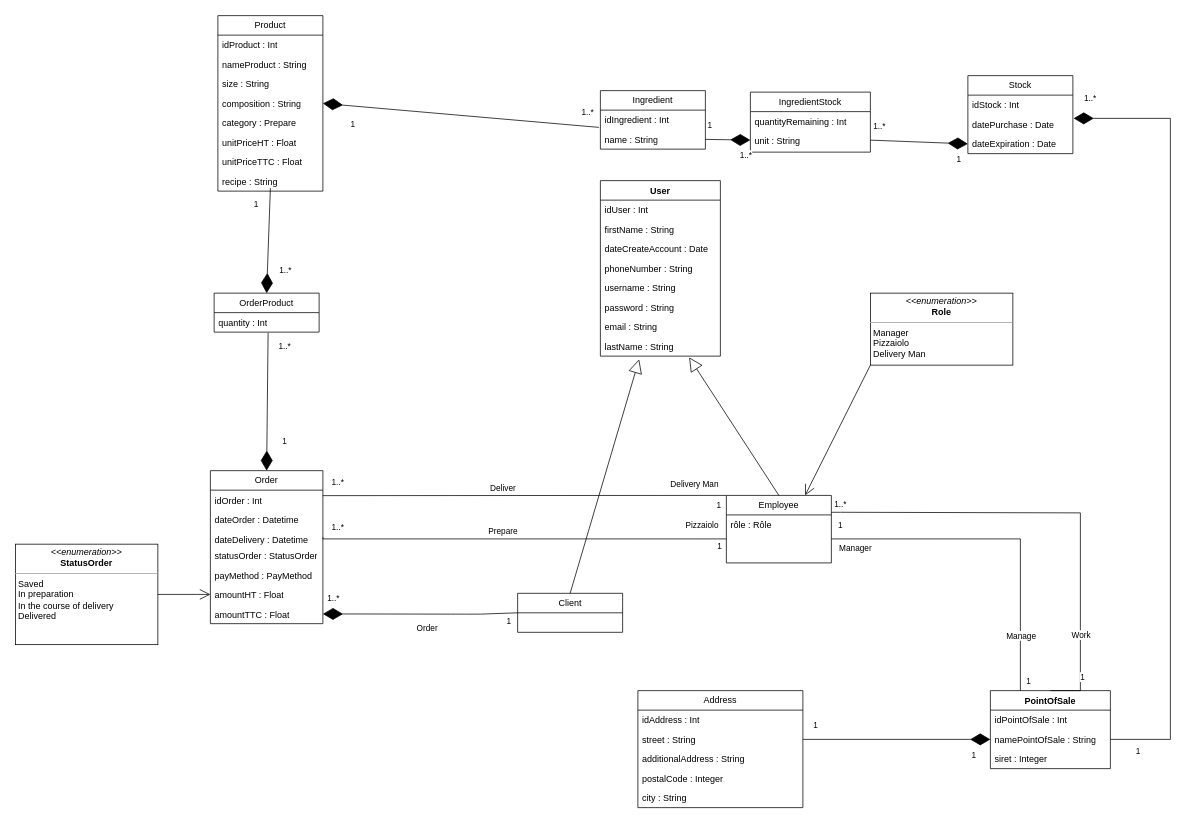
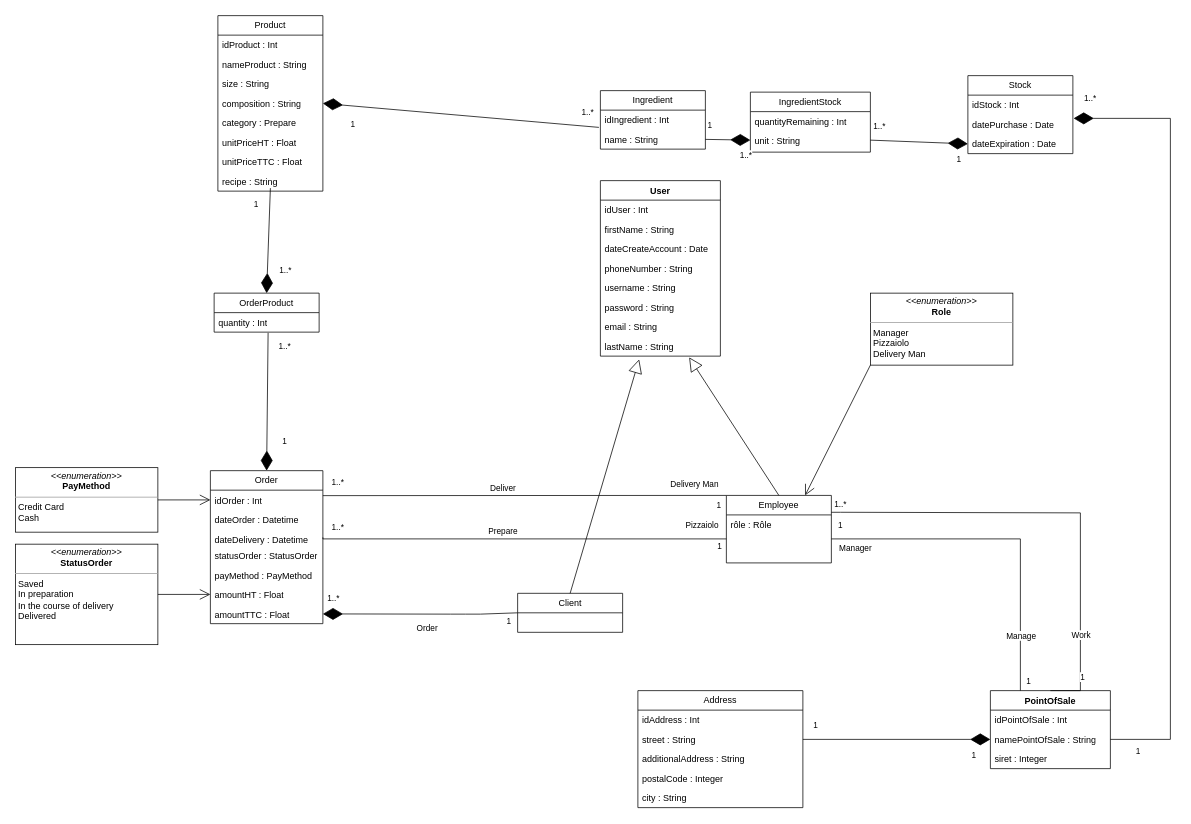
node "<<enumeration>> PayMethod Credit Card Cash": added
edge "<<enumeration>> PayMethod Credit Card Cash" -> "idOrder : Int": added
